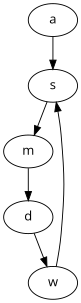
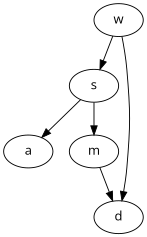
edge "a" -> "s": reversed
edge "d" -> "w": reversed
